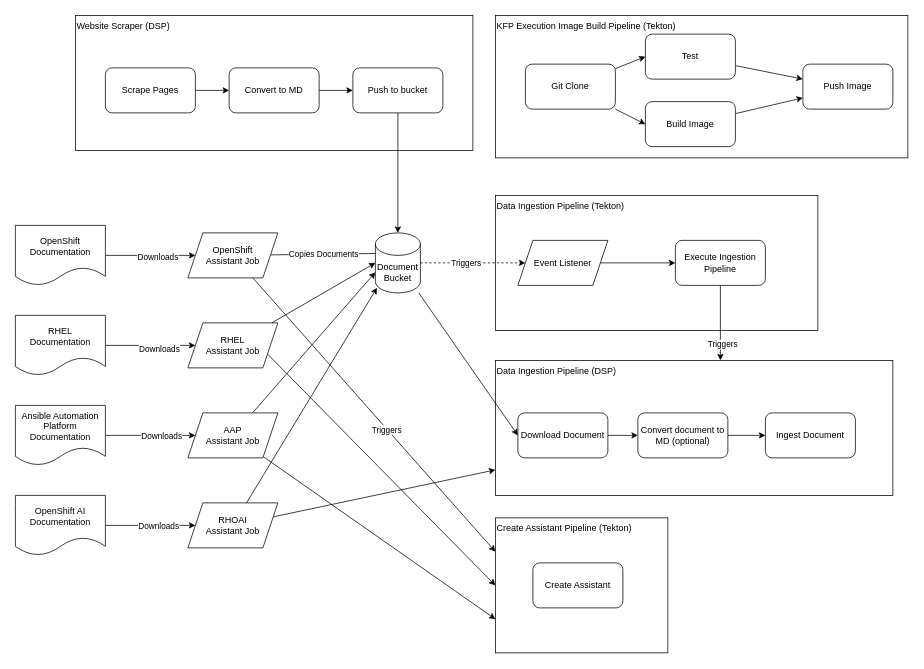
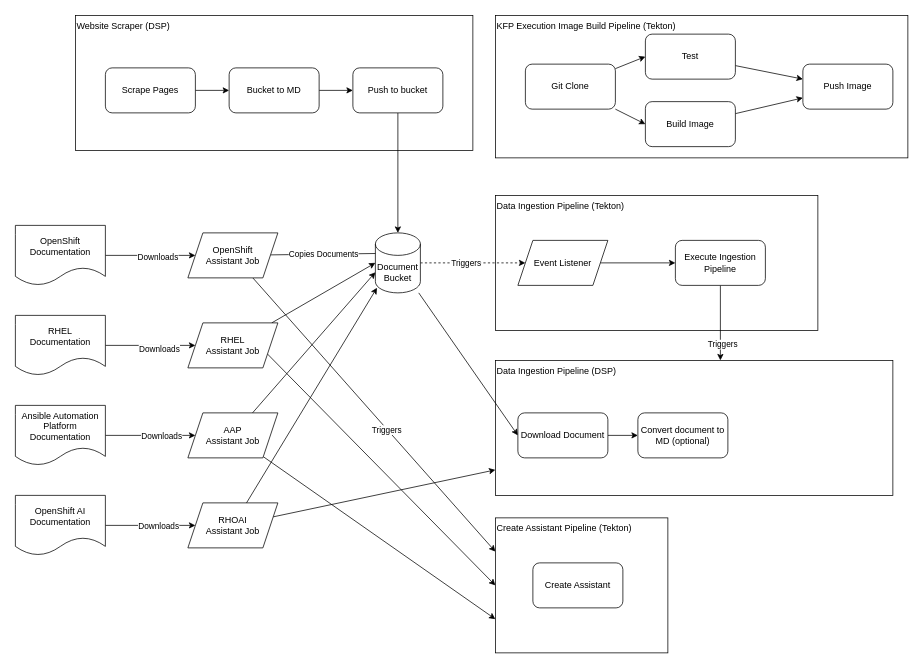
node "Convert to MD": label "Convert to MD" -> "Bucket to MD"
edge "Convert document to MD (optional)" -> "Ingest Document": removed
node "Ingest Document": removed
